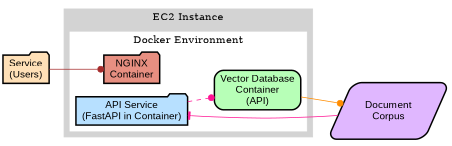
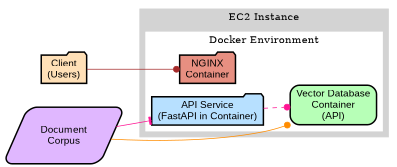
node "Service (Users)": label "Service (Users)" -> "Client (Users)"
edge "Vector Database Container (API)" -> "Document Corpus": reversed
